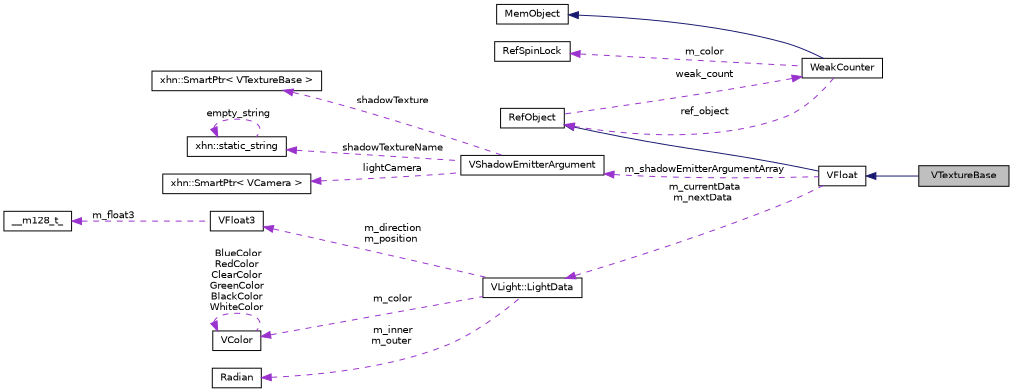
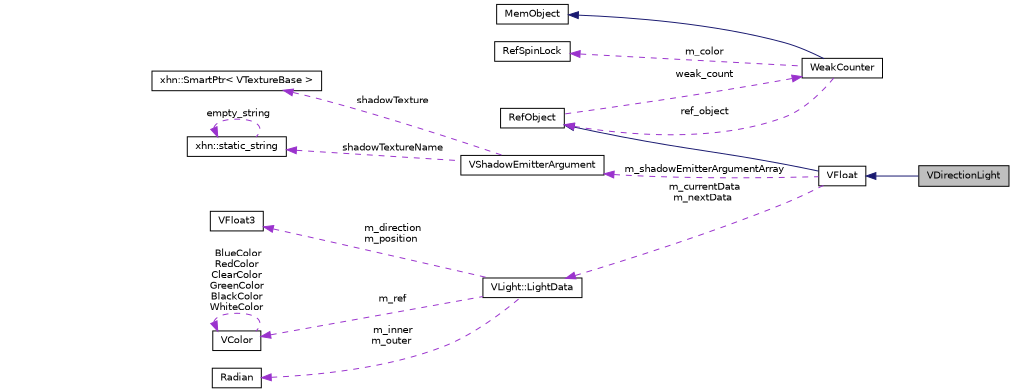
node "VTextureBase": label "VTextureBase" -> "VDirectionLight"
node "xhn::SmartPtr< VCamera >": removed
node "__m128_t_": removed
edge "VLight::LightData" -> "VColor": label " m_color" -> " m_ref"
